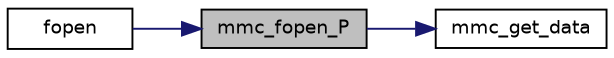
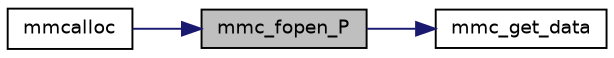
node "fopen": label "fopen" -> "mmcalloc"
